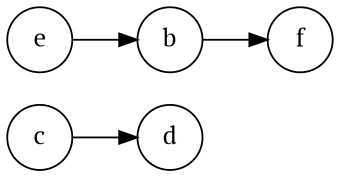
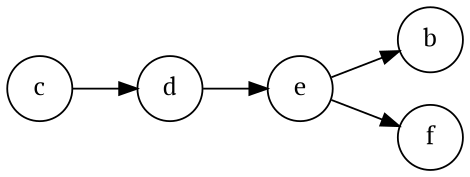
edge "b" -> "f": now "e" -> "f"
edge "d" -> "e": added
